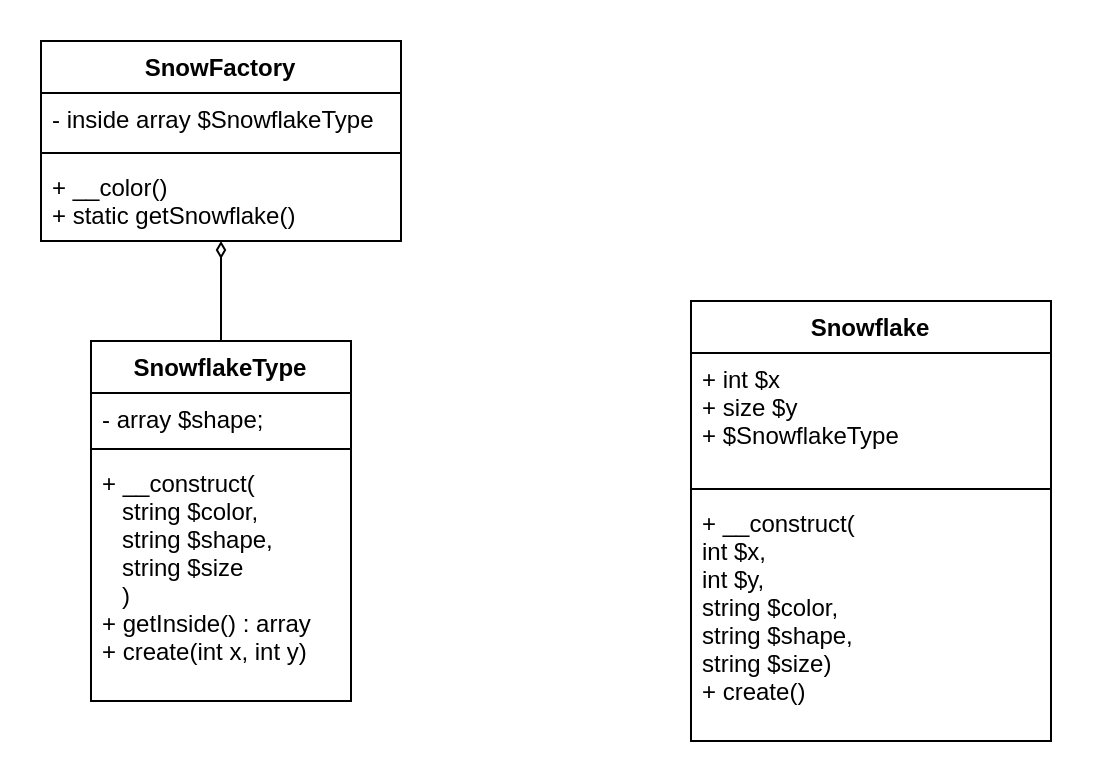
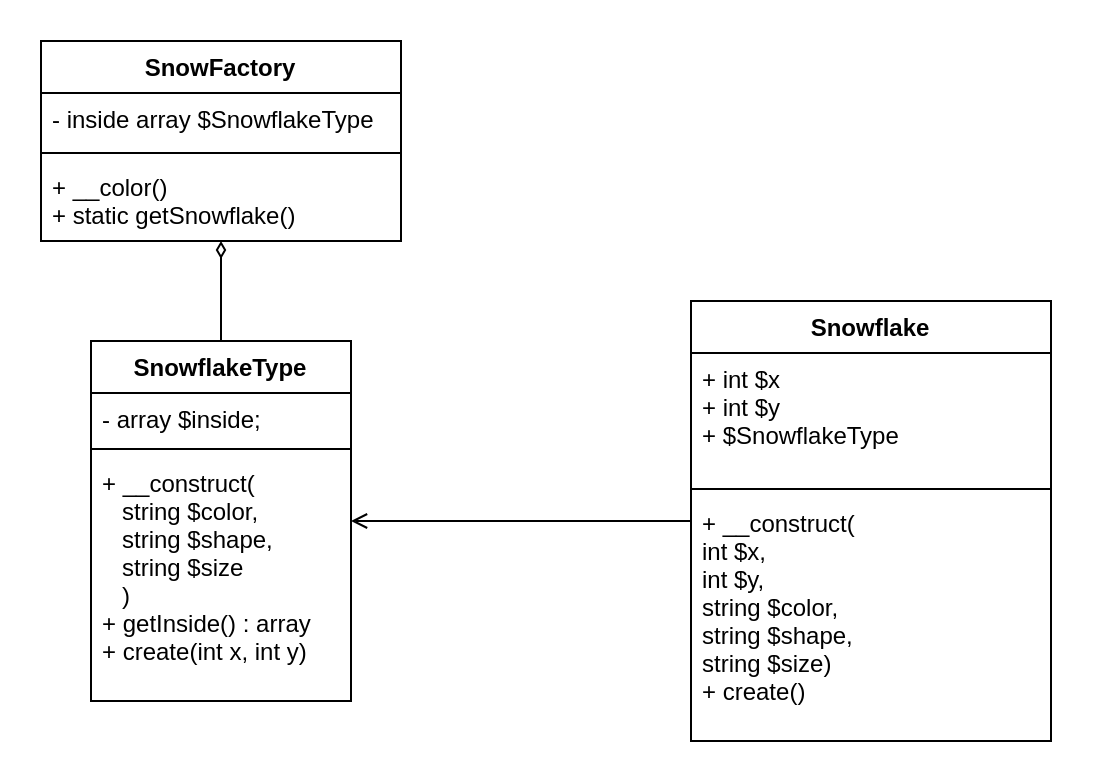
node "+ int $x + size $y + $SnowflakeType": label "+ int $x + size $y + $SnowflakeType" -> "+ int $x + int $y + $SnowflakeType"
node "- array $shape;": label "- array $shape;" -> "- array $inside;"
edge "Snowflake" -> "SnowflakeType": added
